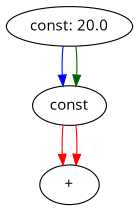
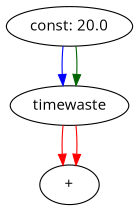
node "const": label "const" -> "timewaste"
